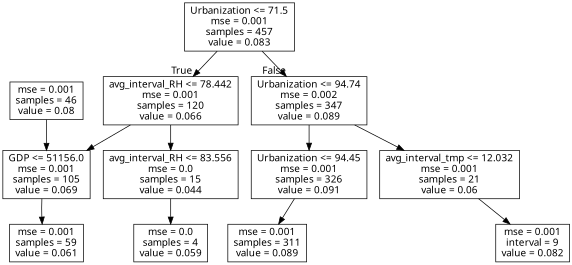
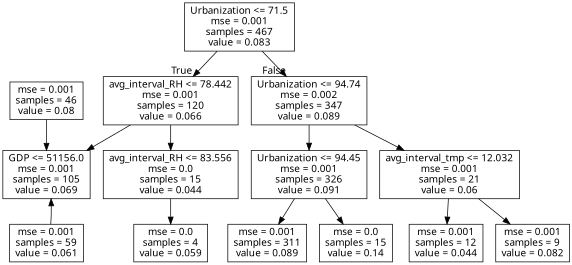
node "Urbanization <= 71.5 mse = 0.001 samples = 457 value = 0.083": label "Urbanization <= 71.5 mse = 0.001 samples = 457 value = 0.083" -> "Urbanization <= 71.5 mse = 0.001 samples = 467 value = 0.083"
edge "GDP <= 51156.0 mse = 0.001 samples = 105 value = 0.069" -> "mse = 0.001 samples = 59 value = 0.061": reversed
node "mse = 0.0 samples = 15 value = 0.14": added
node "mse = 0.001 samples = 12 value = 0.044": added
node "mse = 0.001 interval = 9 value = 0.082": label "mse = 0.001 interval = 9 value = 0.082" -> "mse = 0.001 samples = 9 value = 0.082"
